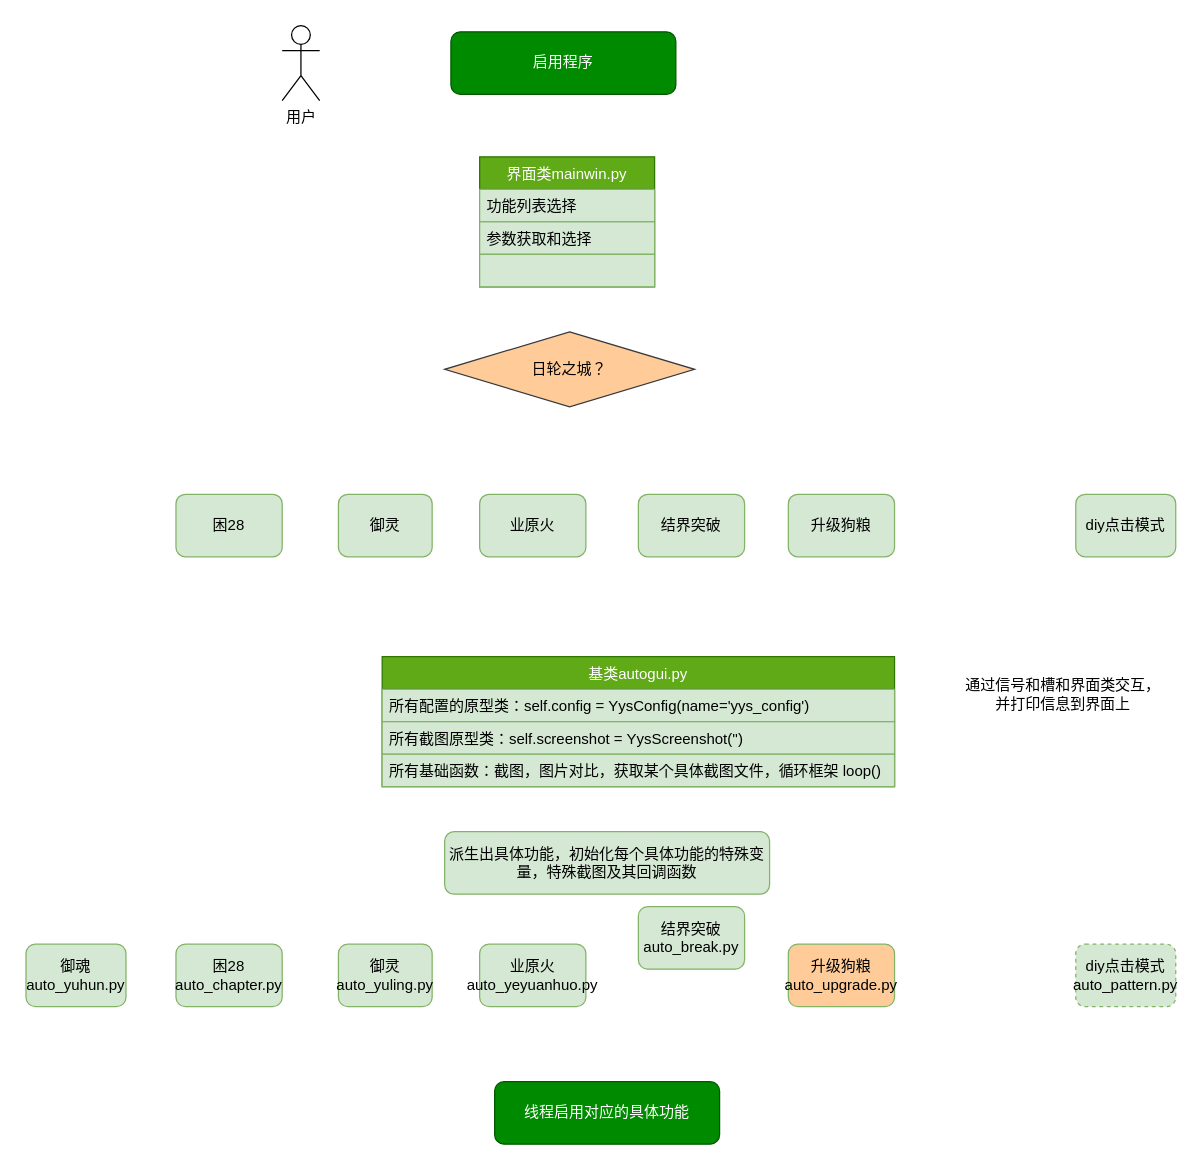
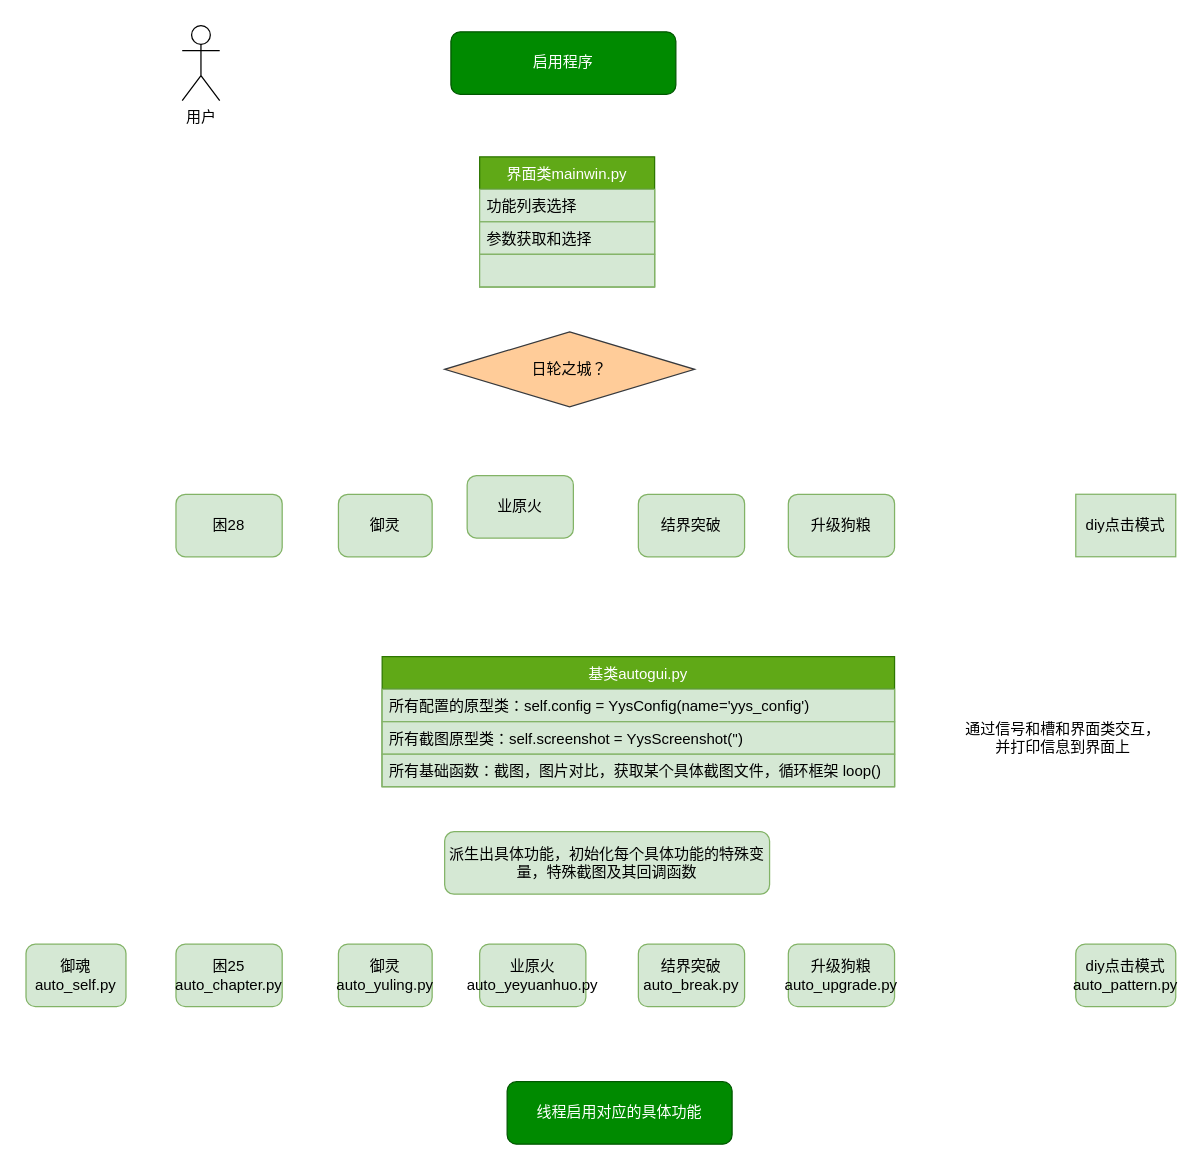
node "用户": moved (301, 63) -> (201, 63)
node "业原火": moved (533, 526) -> (520, 507)
node "diy点击模式": shape rounded rectangle -> rectangle
node "通过信号和槽和界面类交互，并打印信息到界面上": moved (1063, 694) -> (1063, 738)
node "结界突破 auto_break.py": moved (691, 938) -> (691, 976)
node "御魂 auto_yuhun.py": label "御魂 auto_yuhun.py" -> "御魂 auto_self.py"
node "困28 auto_chapter.py": label "困28 auto_chapter.py" -> "困25 auto_chapter.py"
node "升级狗粮 auto_upgrade.py": fillcolor #ffcc99 -> #d5e8d4
node "diy点击模式 auto_pattern.py": style dashed -> solid
node "线程启用对应的具体功能": moved (607, 1113) -> (619, 1113)
